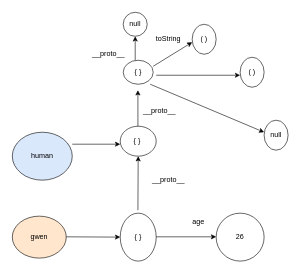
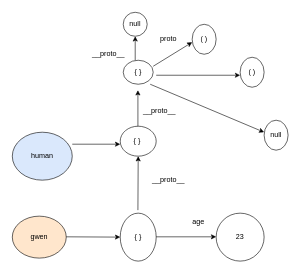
node "toString": label "toString" -> "proto"
node "26": label "26" -> "23"
